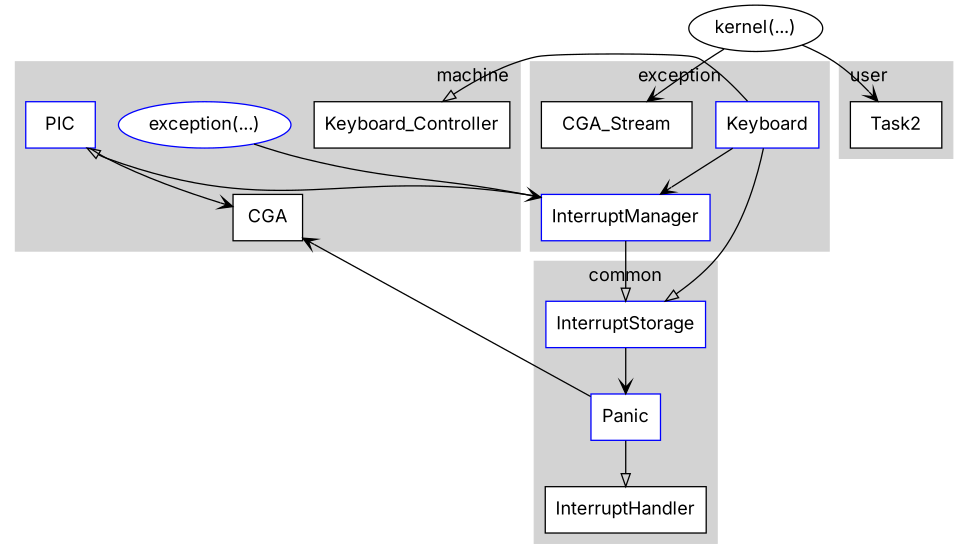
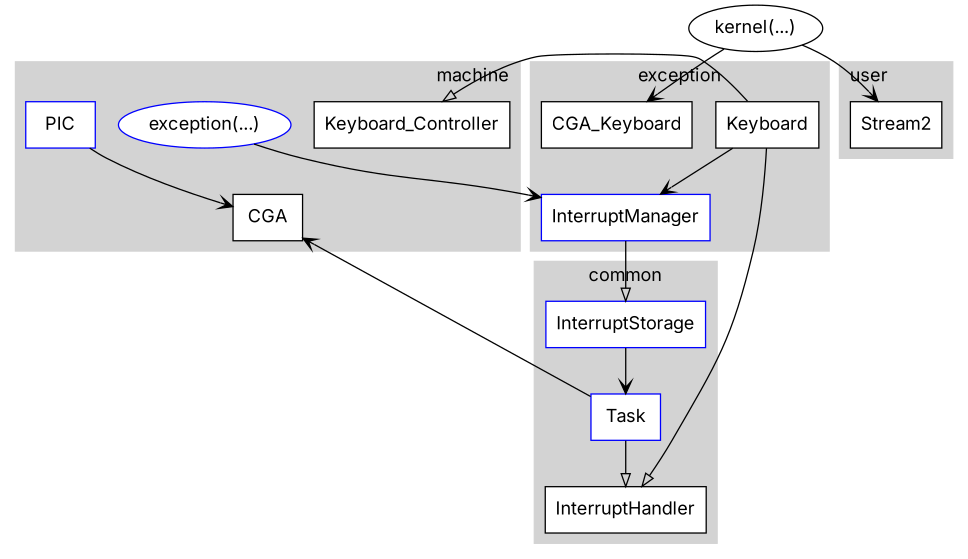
node "CGA_Stream": label "CGA_Stream" -> "CGA_Keyboard"
node "Keyboard": color blue -> black
node "Task2": label "Task2" -> "Stream2"
edge "InterruptManager" -> "PIC": removed
edge "Keyboard" -> "InterruptStorage": now "Keyboard" -> "InterruptHandler"
node "Panic": label "Panic" -> "Task"
